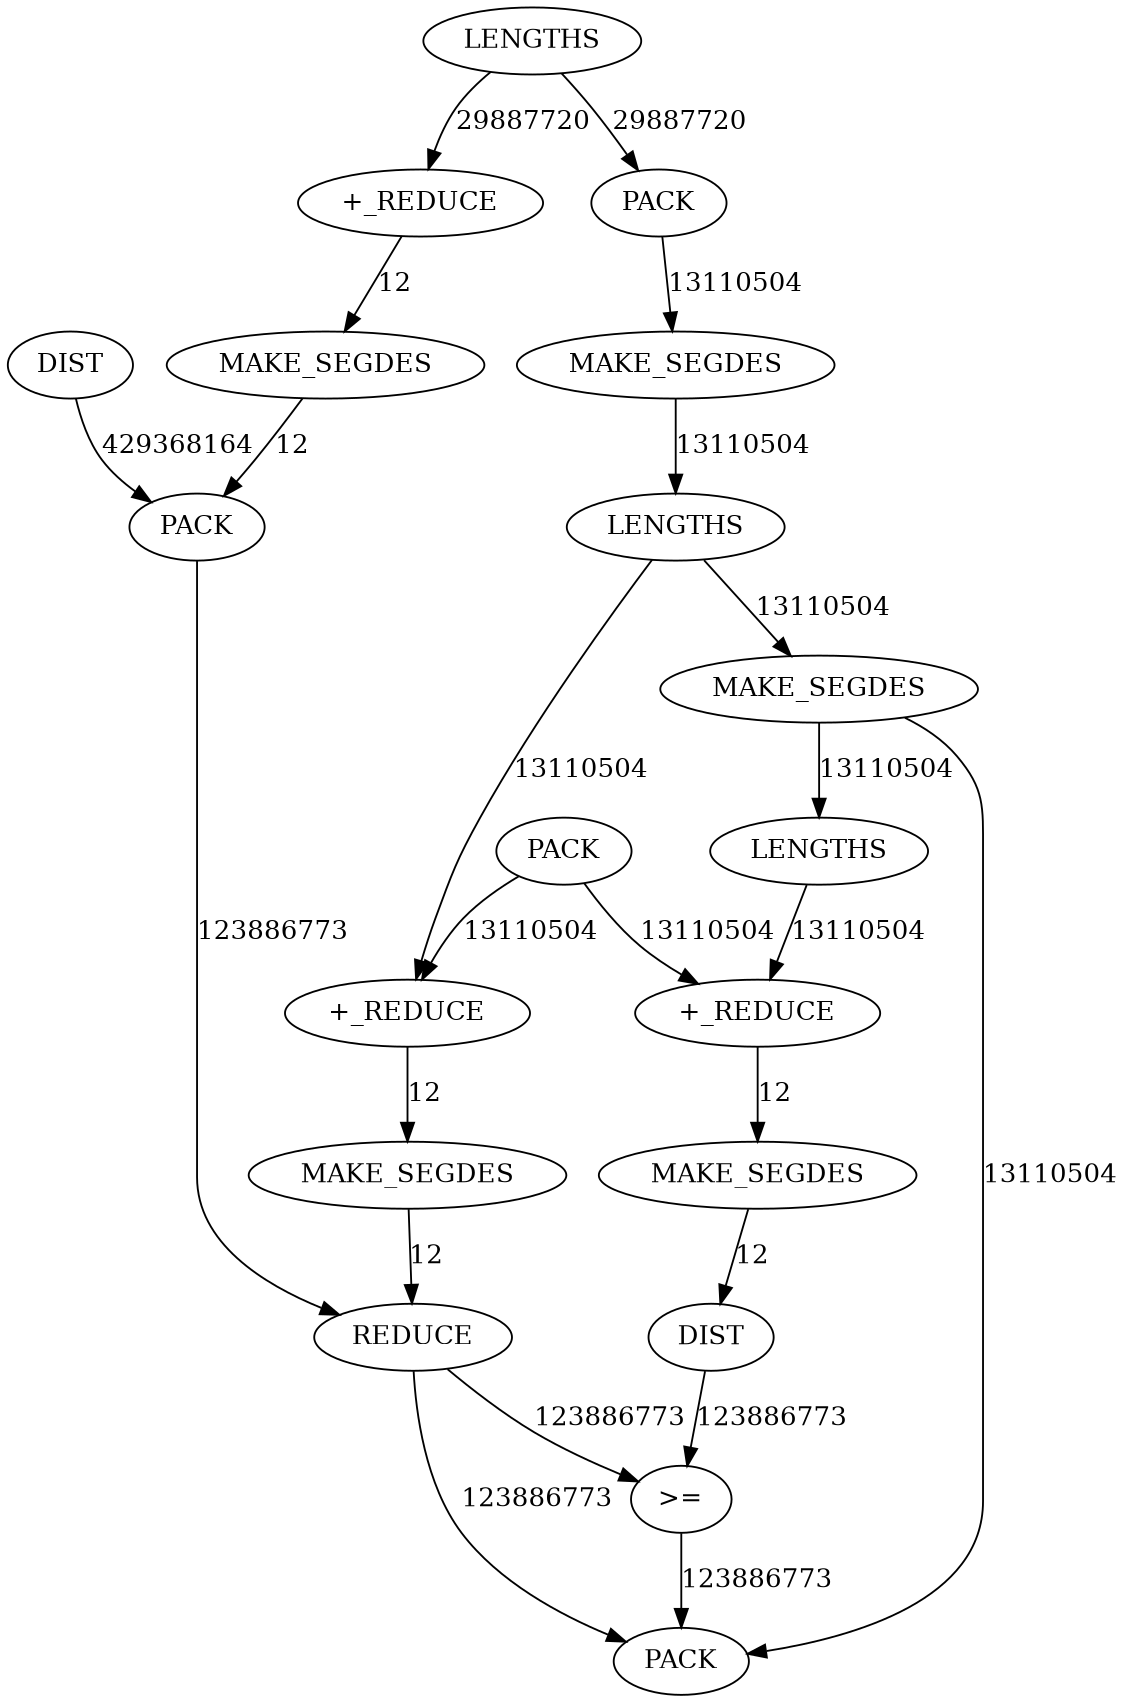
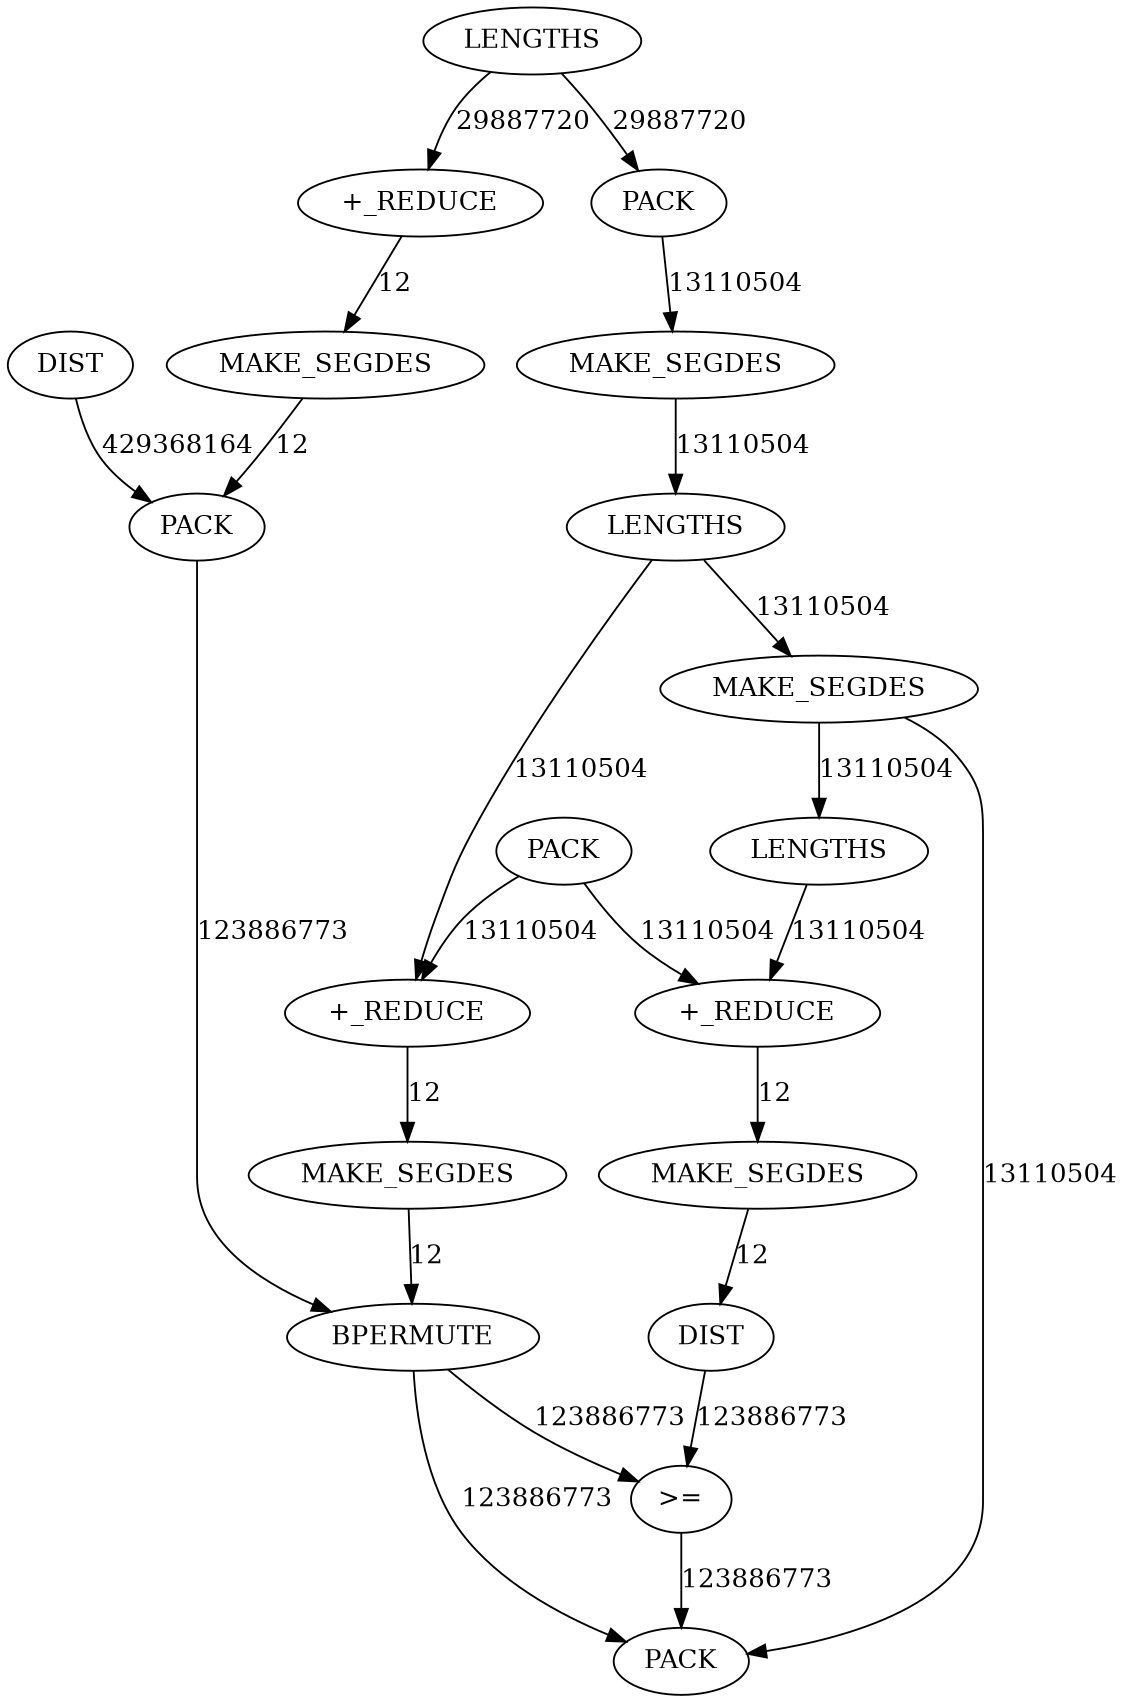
node "REDUCE": label "REDUCE" -> "BPERMUTE"
